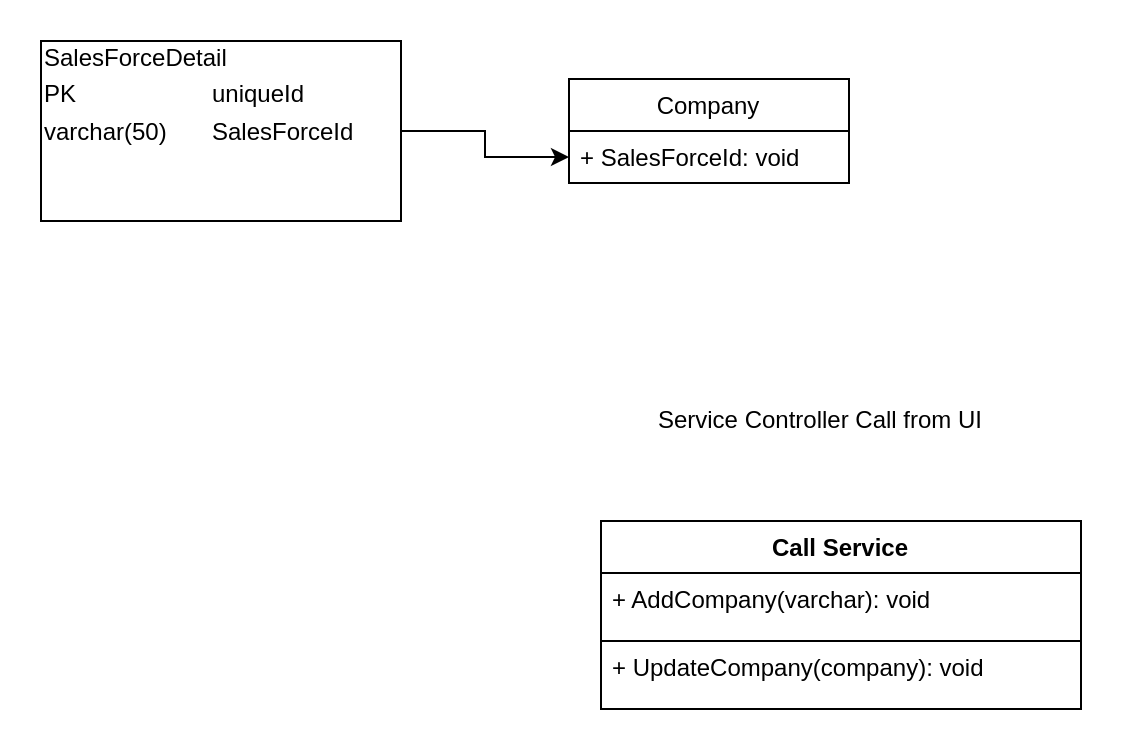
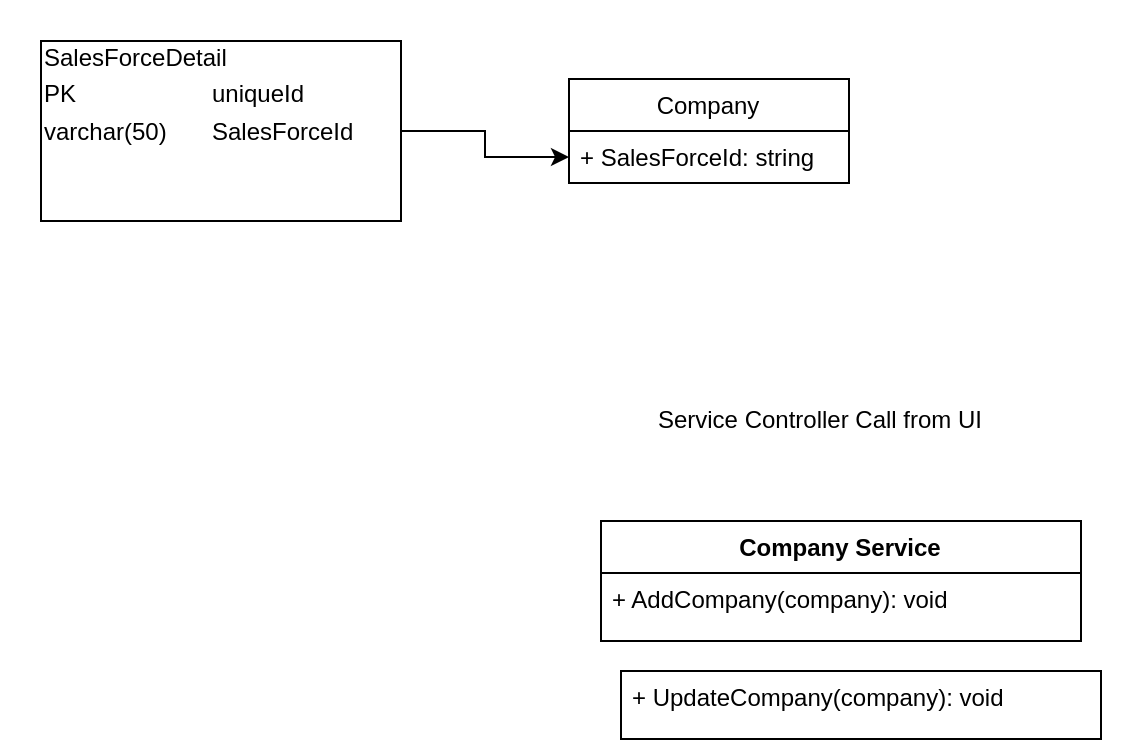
node "+ SalesForceId: void": label "+ SalesForceId: void" -> "+ SalesForceId: string"
node "Call Service": label "Call Service" -> "Company Service"
node "+ AddCompany(varchar): void": label "+ AddCompany(varchar): void" -> "+ AddCompany(company): void"
node "+ UpdateCompany(company): void": moved (841, 675) -> (861, 705)
